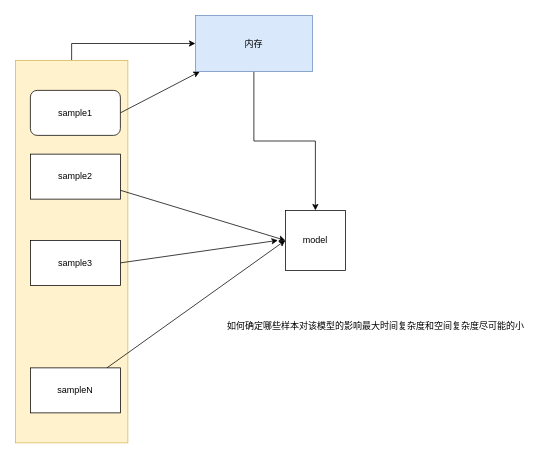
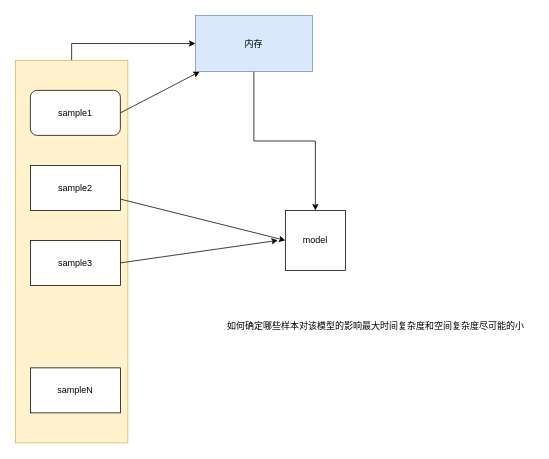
node "sample2": moved (75, 177) -> (75, 188)
edge "sampleN" -> "model": removed
